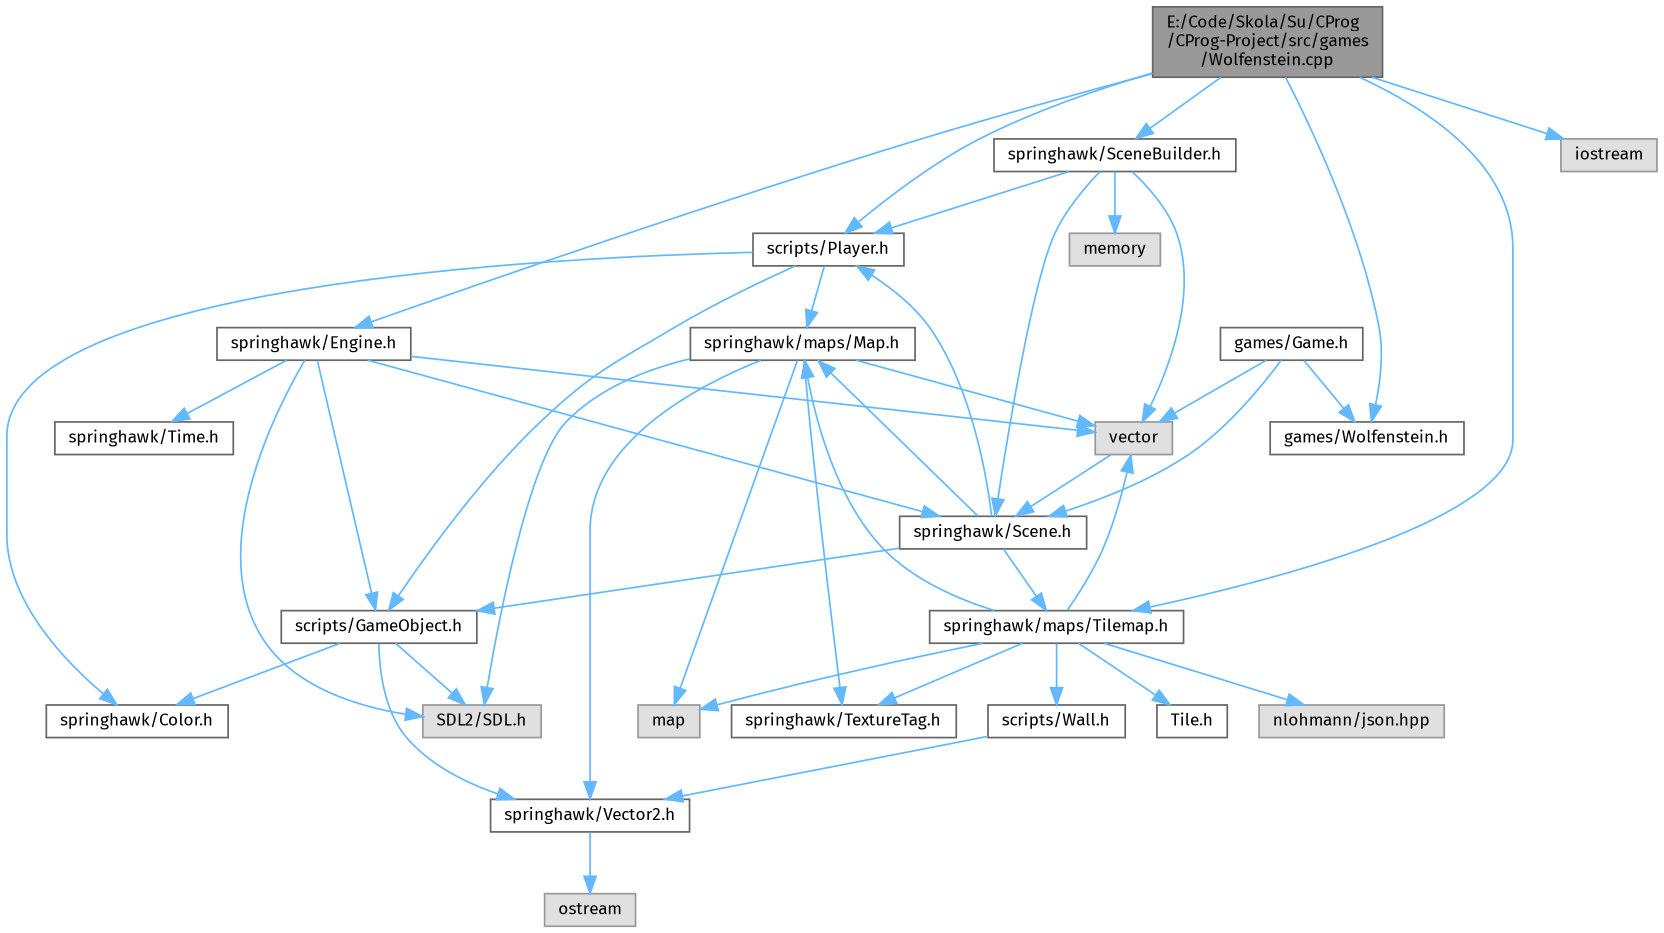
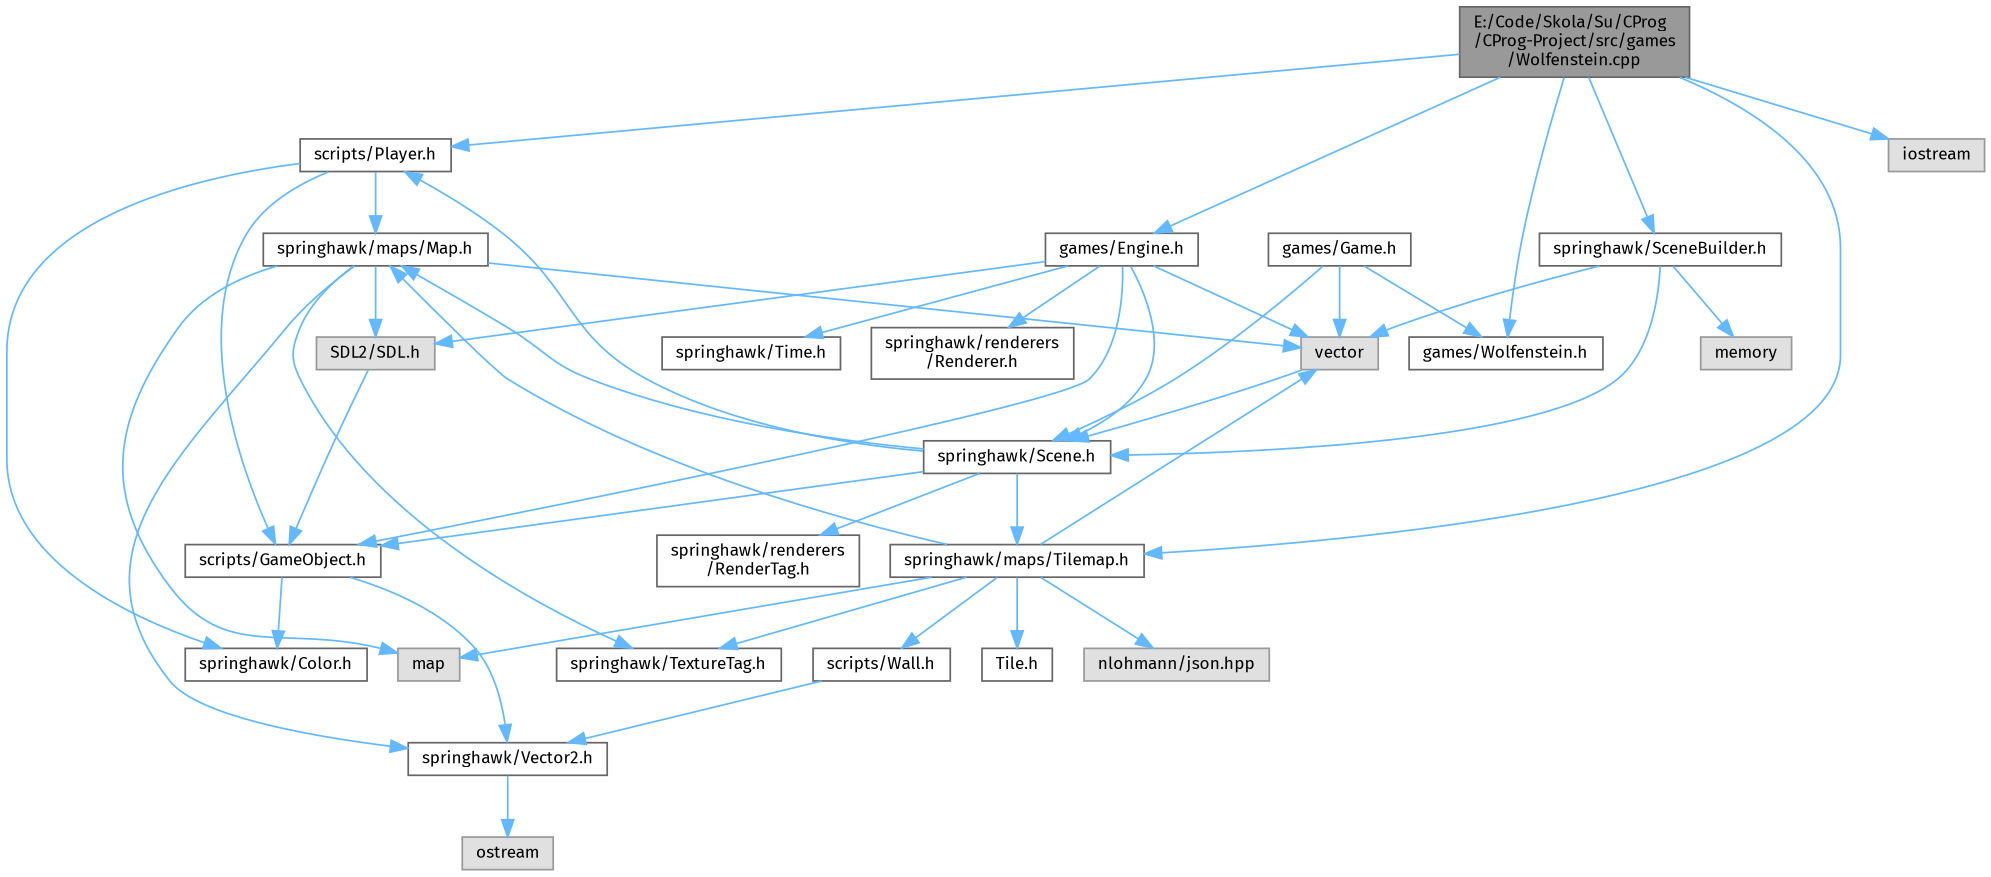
edge "springhawk/SceneBuilder.h" -> "scripts/Player.h": removed
node "springhawk/Engine.h": label "springhawk/Engine.h" -> "games/Engine.h"
node "springhawk/renderers /Renderer.h": added
node "springhawk/renderers /RenderTag.h": added
edge "scripts/GameObject.h" -> "SDL2/SDL.h": reversed
